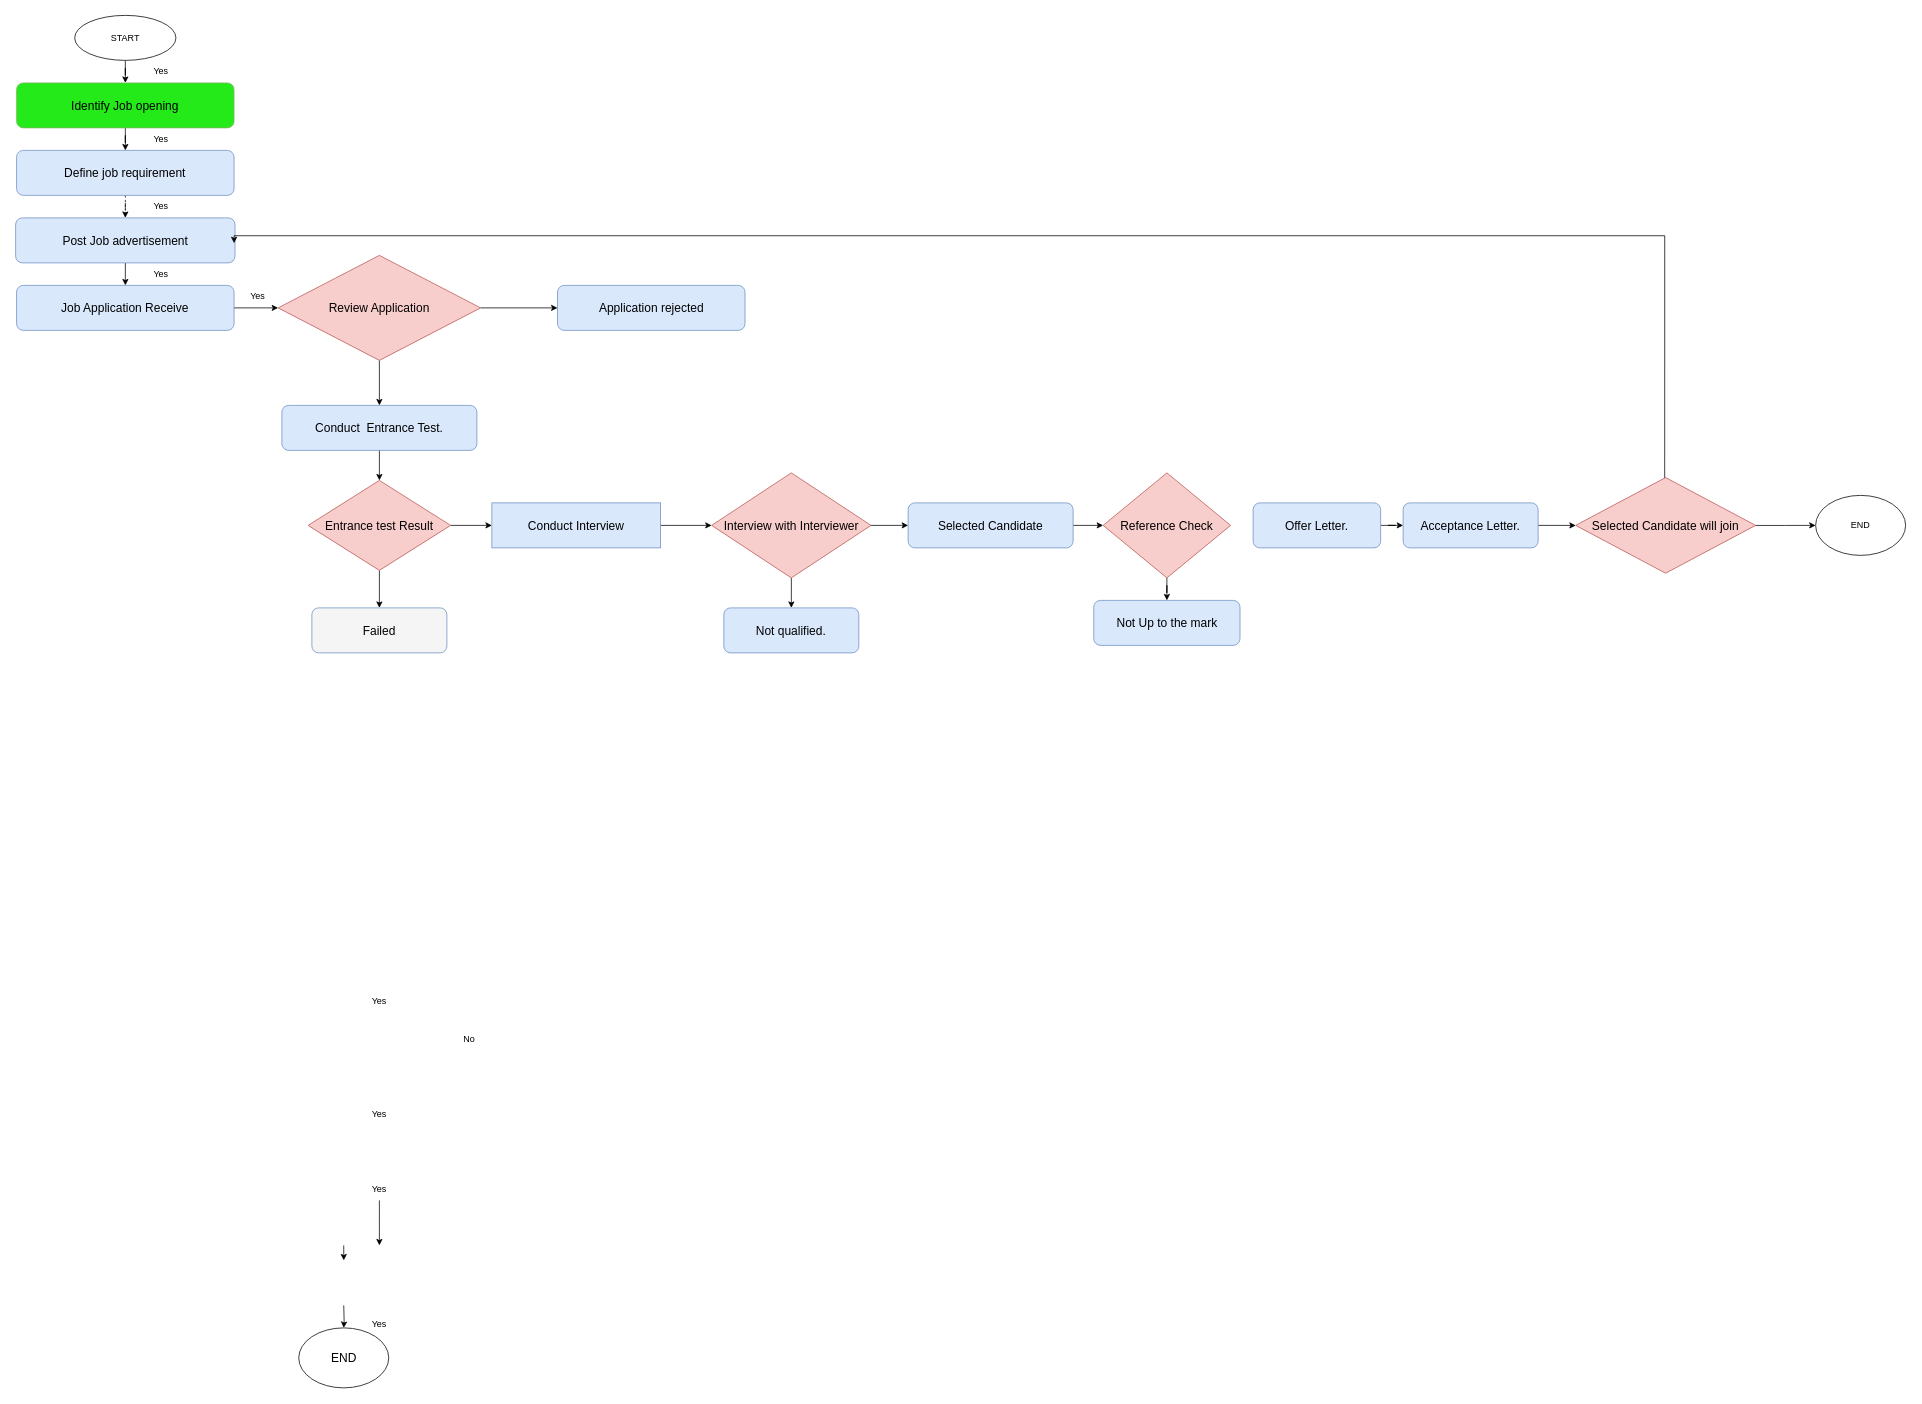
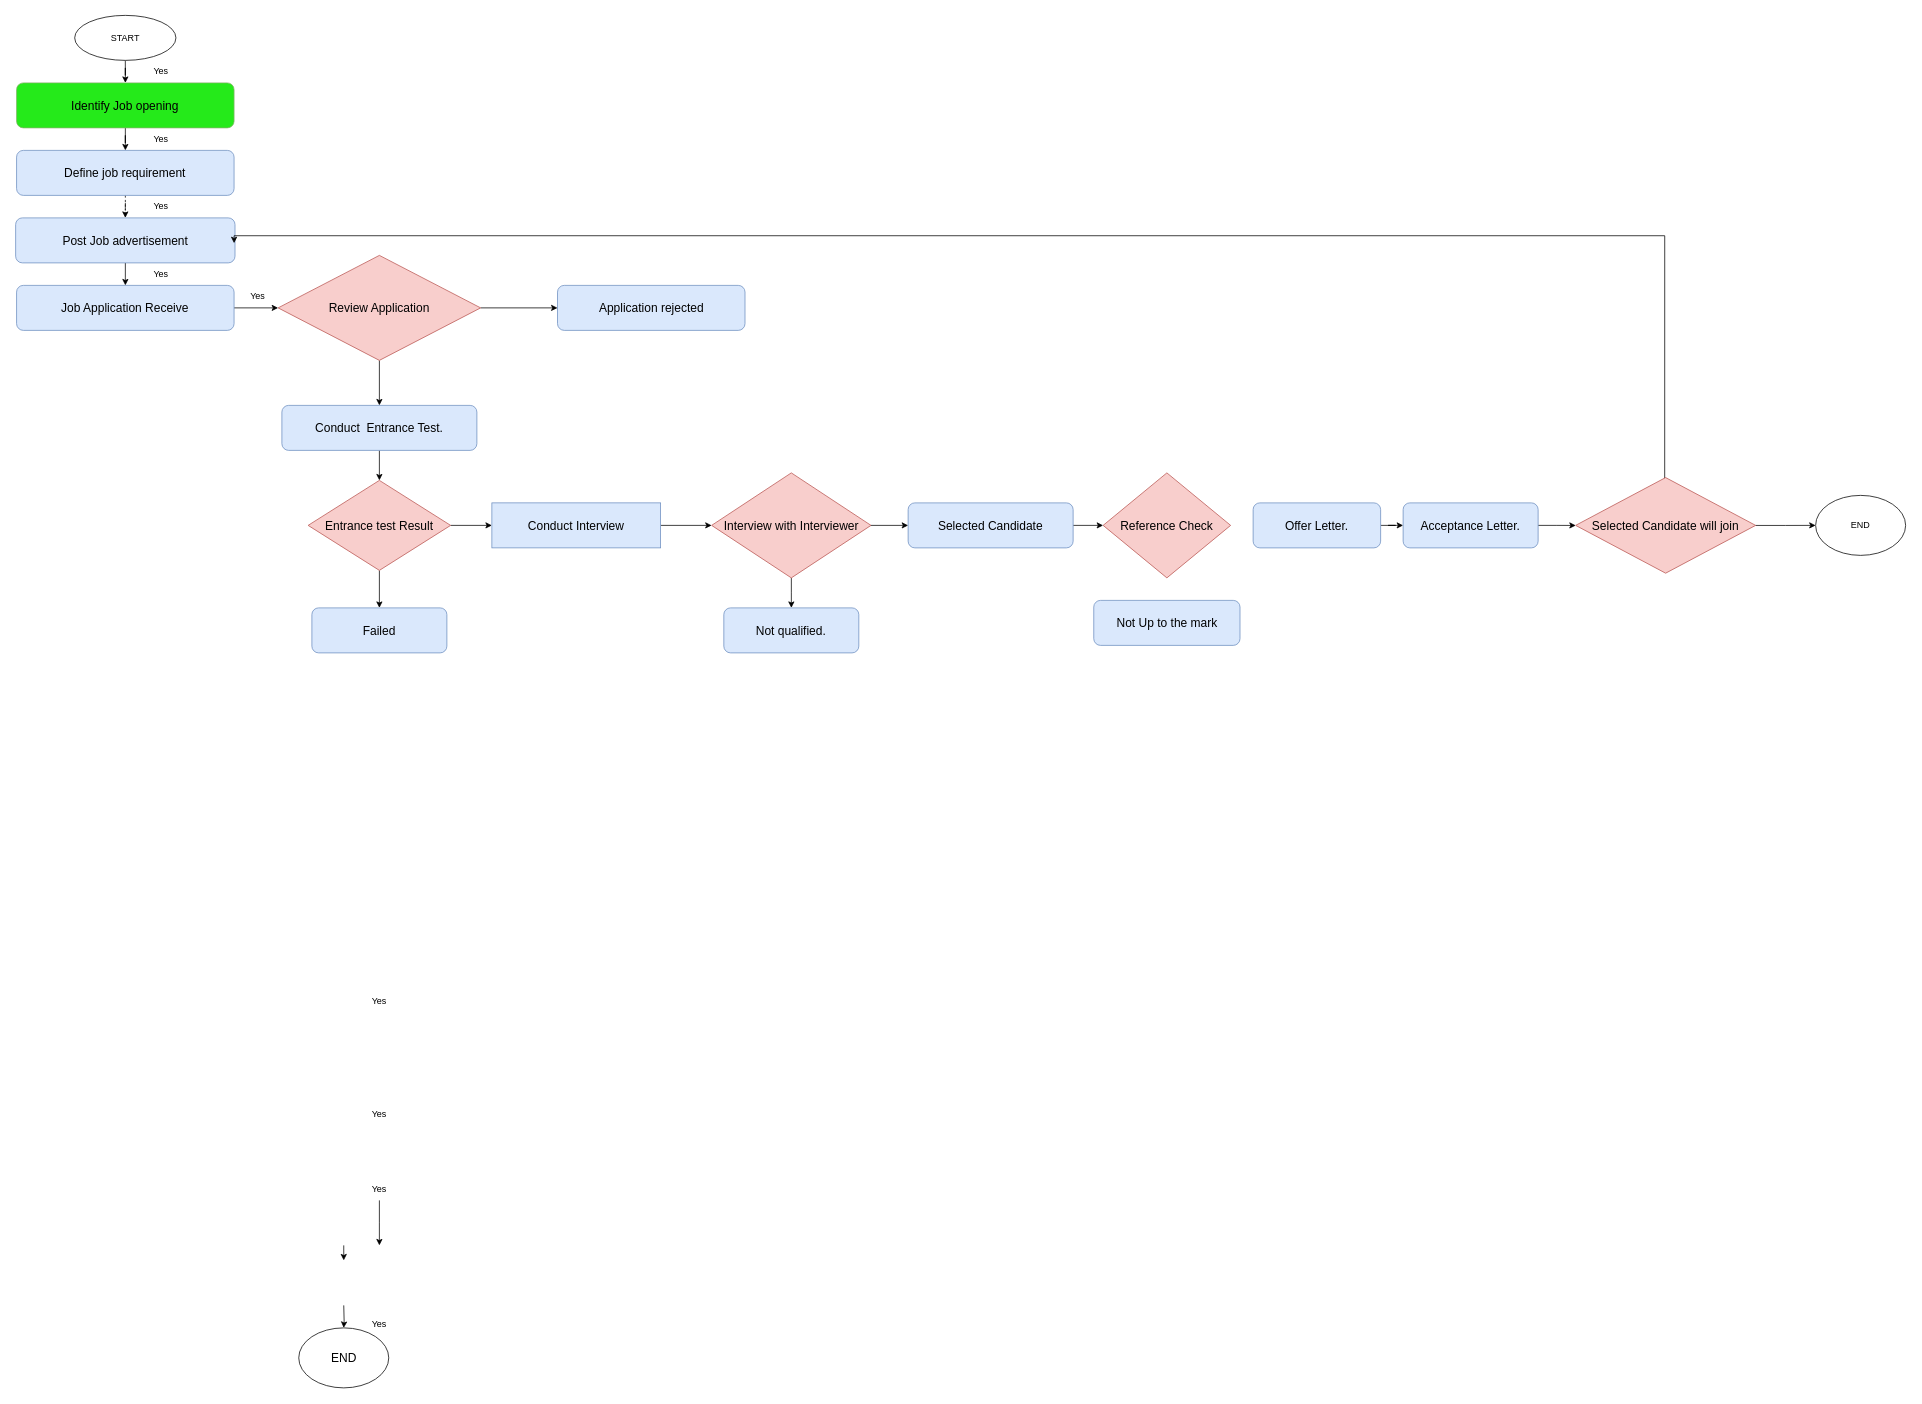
edge "Reference Check" -> "Not Up to the mark": removed
node "Failed": fillcolor #f5f5f5 -> #dae8fc
node "No": removed
